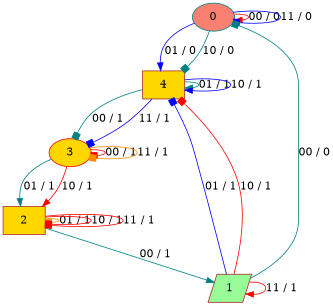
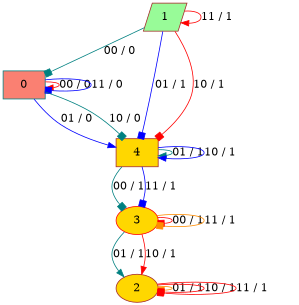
node "0": shape ellipse -> box
node "2": shape box -> ellipse
edge "2" -> "1": removed, label "00 / 1"
